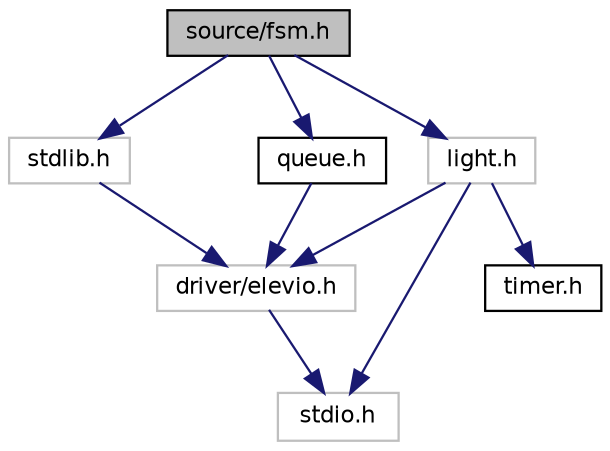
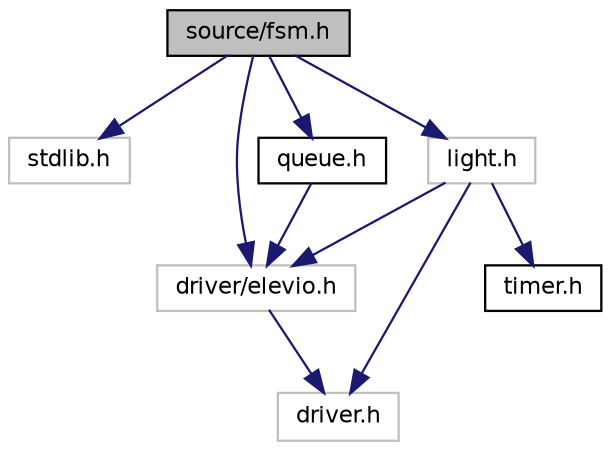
edge "stdlib.h" -> "driver/elevio.h": now "source/fsm.h" -> "driver/elevio.h"
node "stdio.h": label "stdio.h" -> "driver.h"
